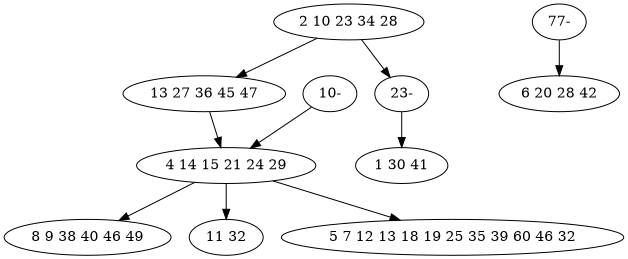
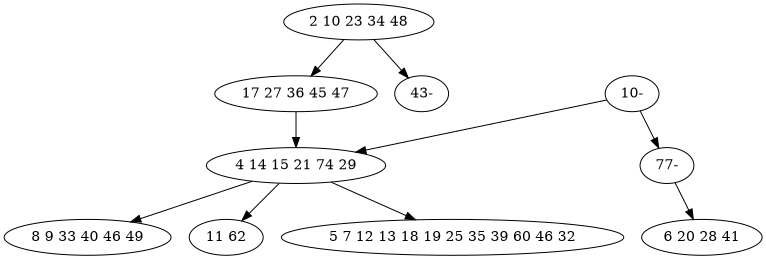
node "2 10 23 34 28": label "2 10 23 34 28" -> "2 10 23 34 48"
node "13 27 36 45 47": label "13 27 36 45 47" -> "17 27 36 45 47"
node "23-": label "23-" -> "43-"
node "6 20 28 42": label "6 20 28 42" -> "6 20 28 41"
edge "10-" -> "77-": added
node "4 14 15 21 24 29": label "4 14 15 21 24 29" -> "4 14 15 21 74 29"
node "1 30 41": removed
node "8 9 38 40 46 49": label "8 9 38 40 46 49" -> "8 9 33 40 46 49"
node "11 32": label "11 32" -> "11 62"
